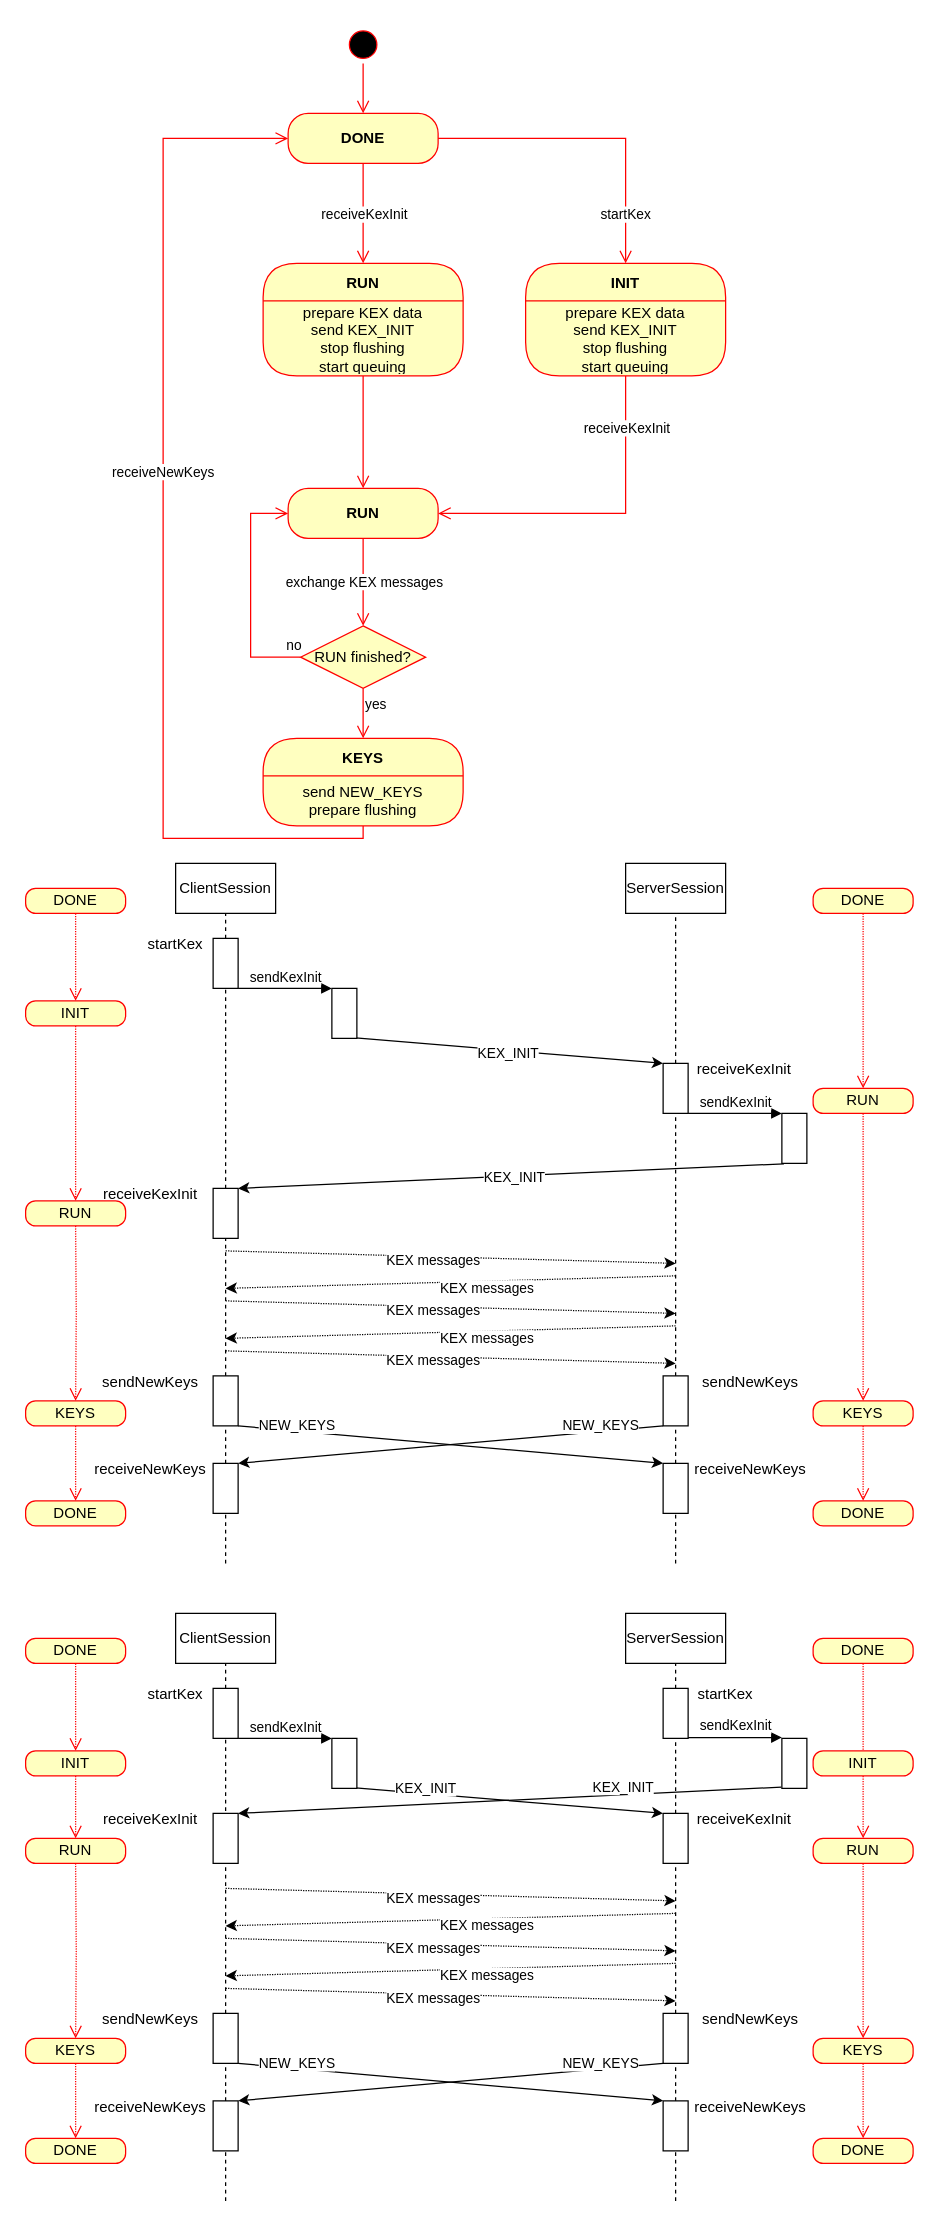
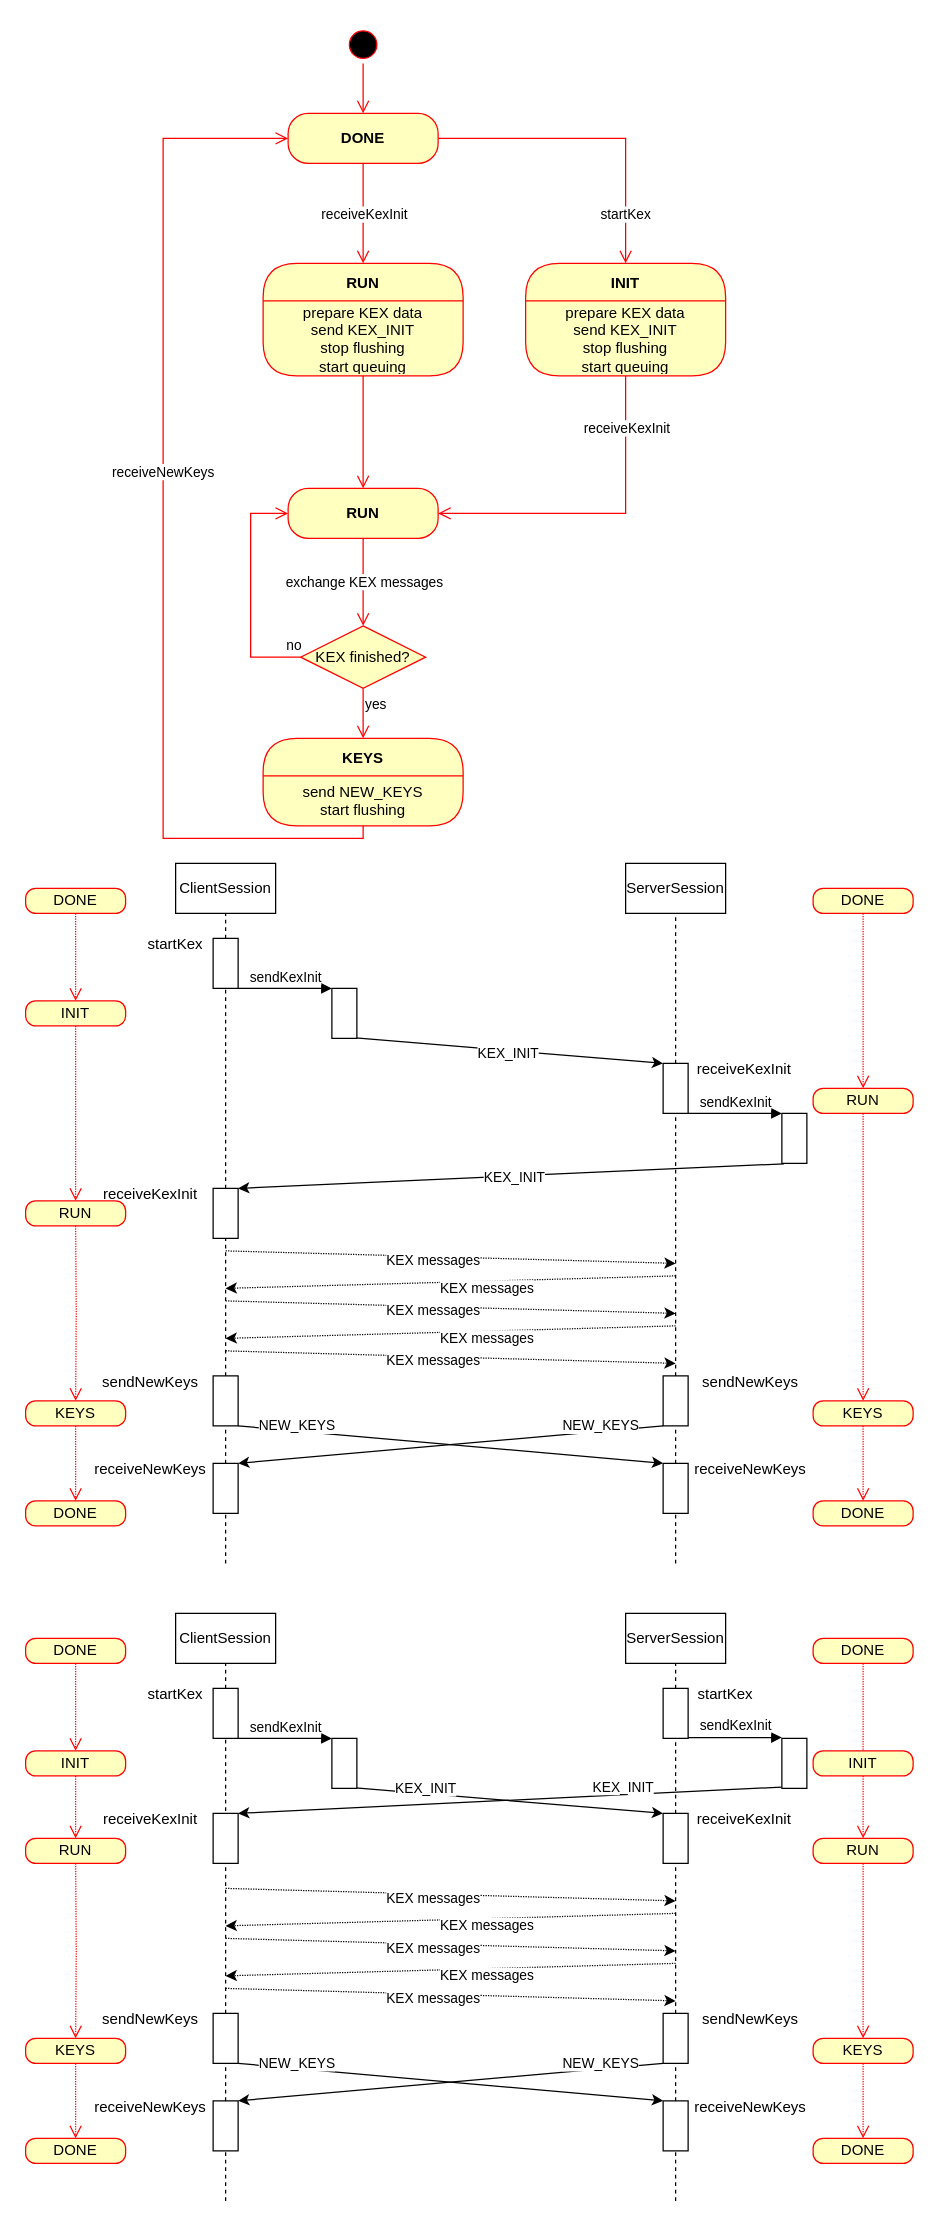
node "RUN finished?": label "RUN finished?" -> "KEX finished?"
node "send NEW_KEYS prepare flushing": label "send NEW_KEYS prepare flushing" -> "send NEW_KEYS start flushing"
